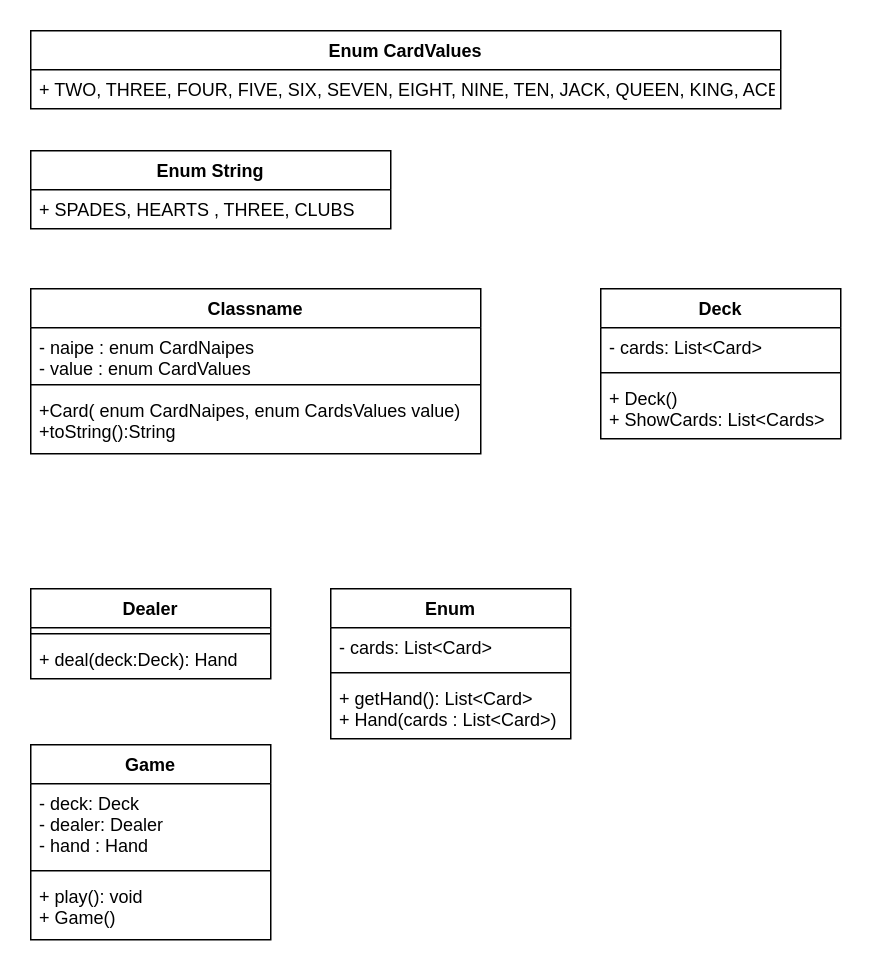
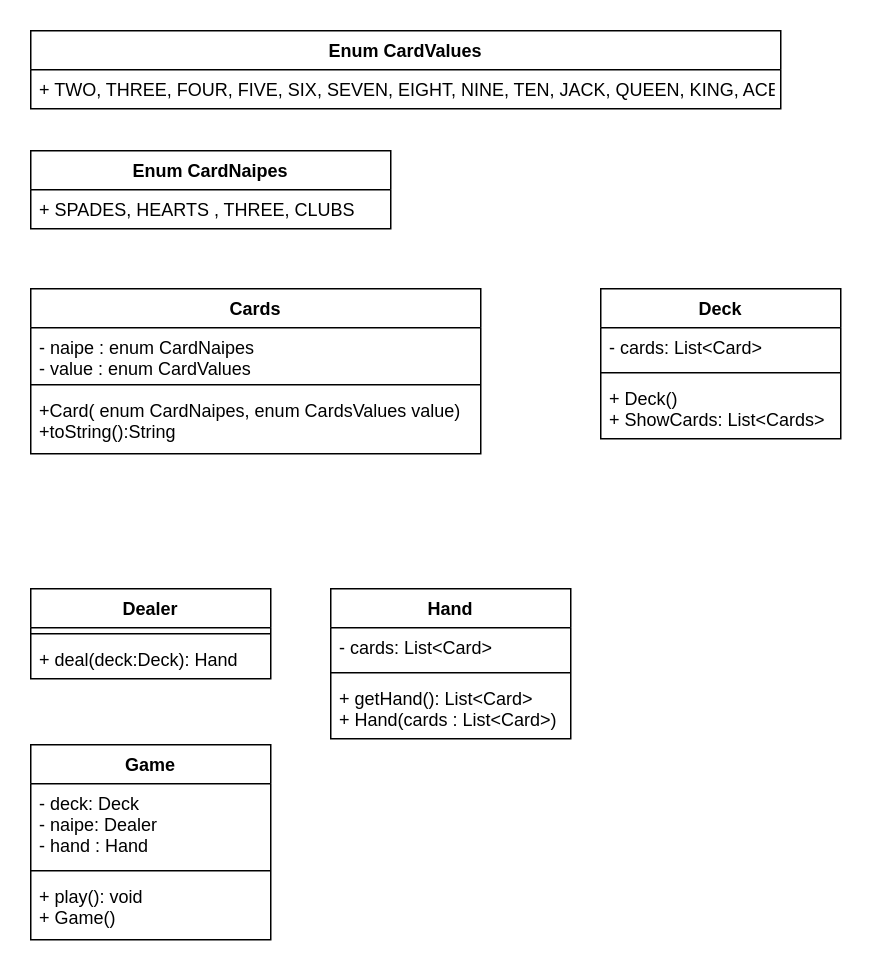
node "Enum String": label "Enum String" -> "Enum CardNaipes"
node "Classname": label "Classname" -> "Cards"
node "Enum": label "Enum" -> "Hand"
node "- deck: Deck - dealer: Dealer - hand : Hand": label "- deck: Deck - dealer: Dealer - hand : Hand" -> "- deck: Deck - naipe: Dealer - hand : Hand"
